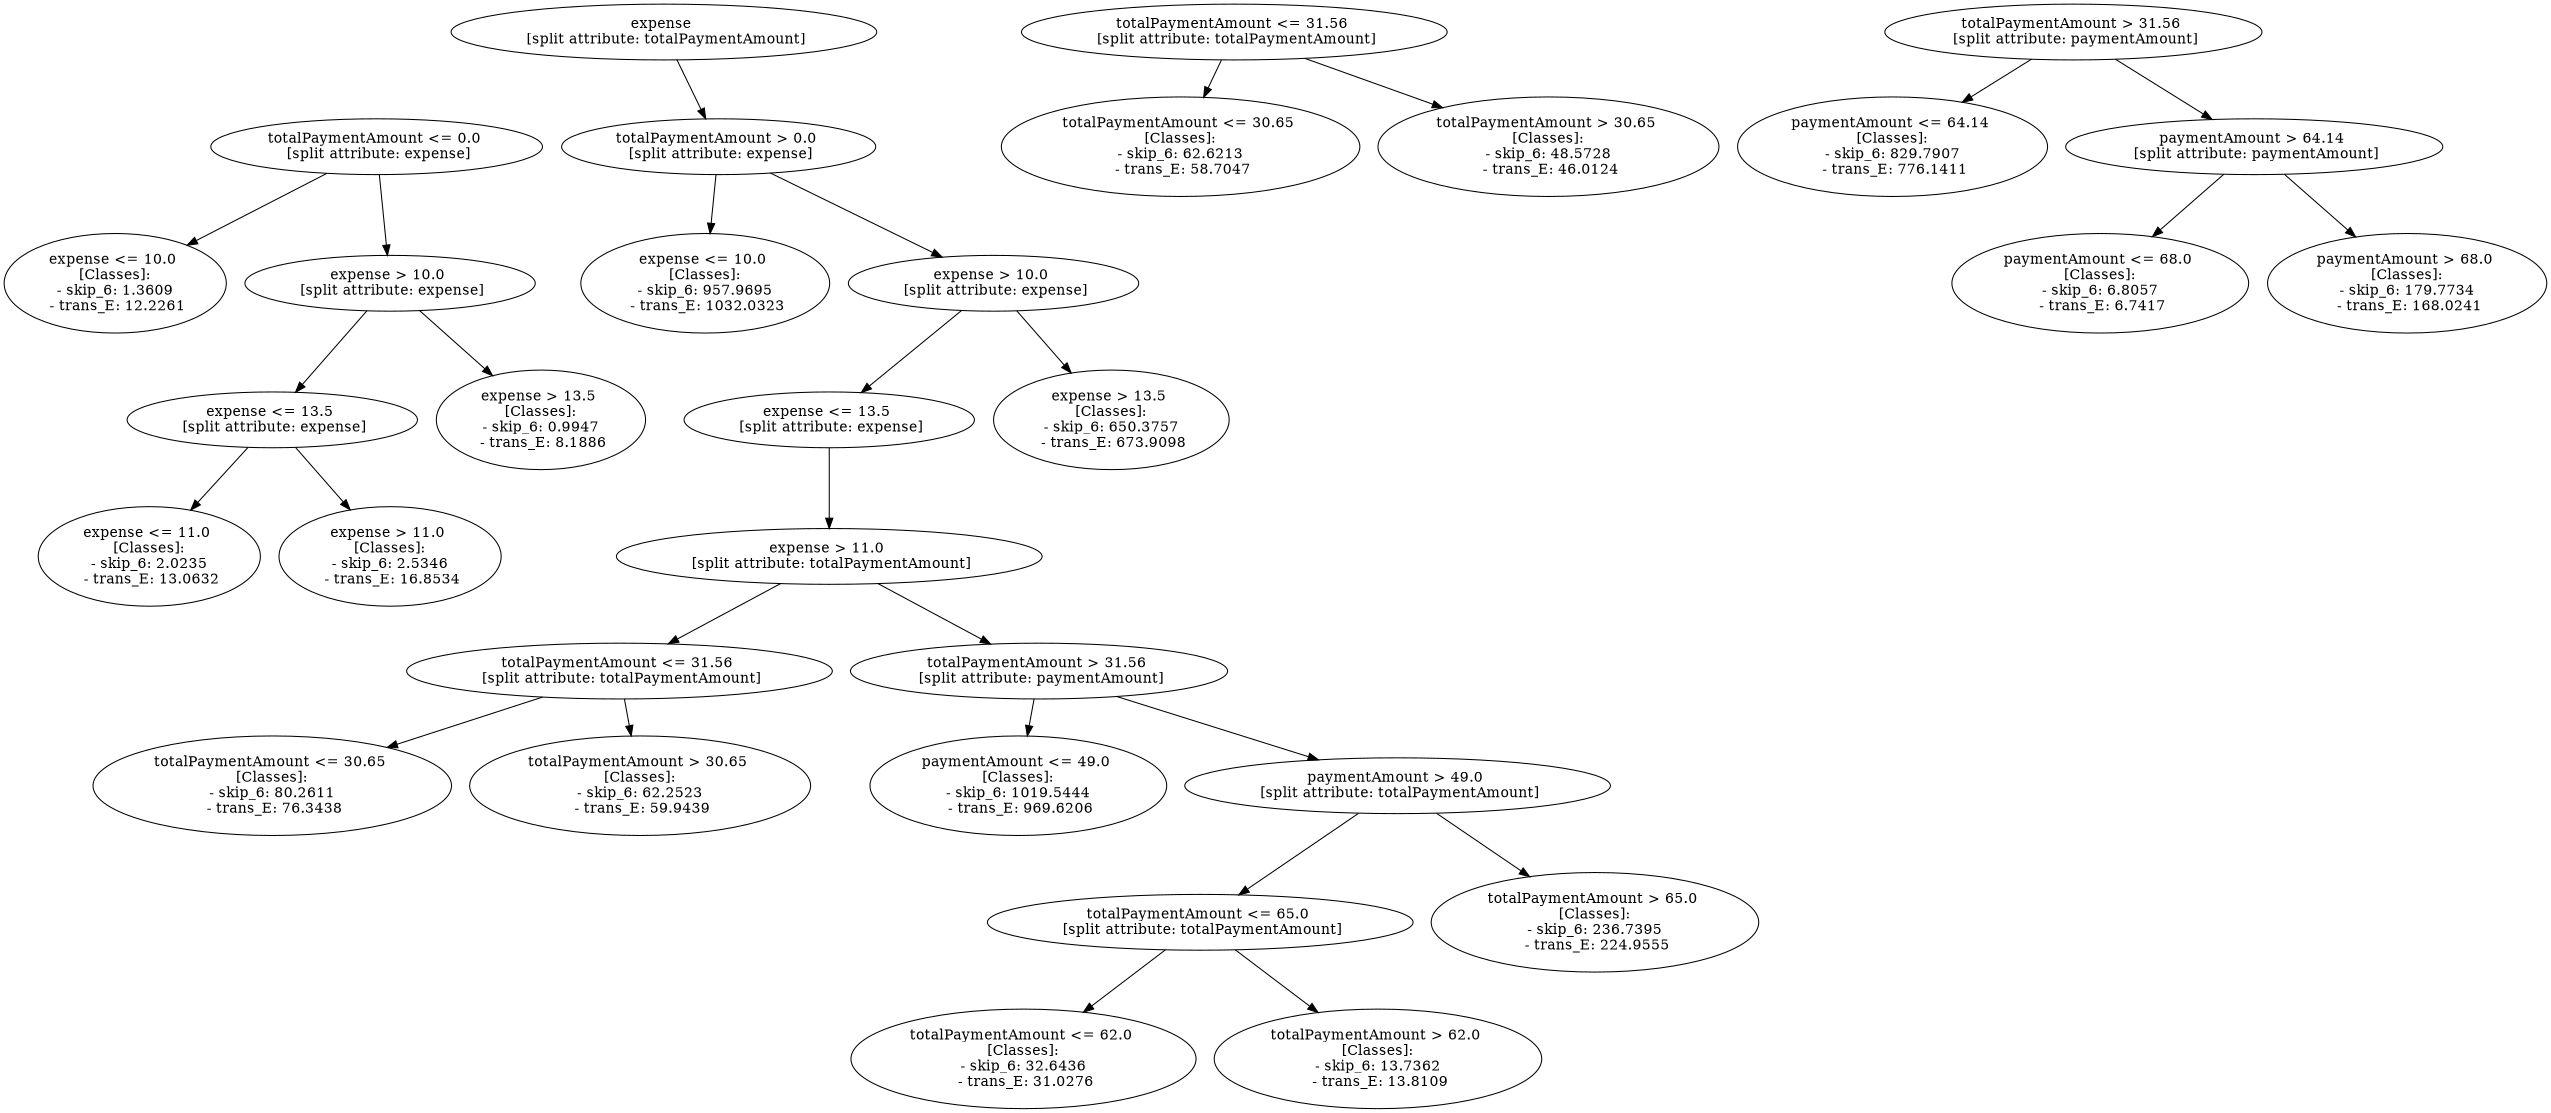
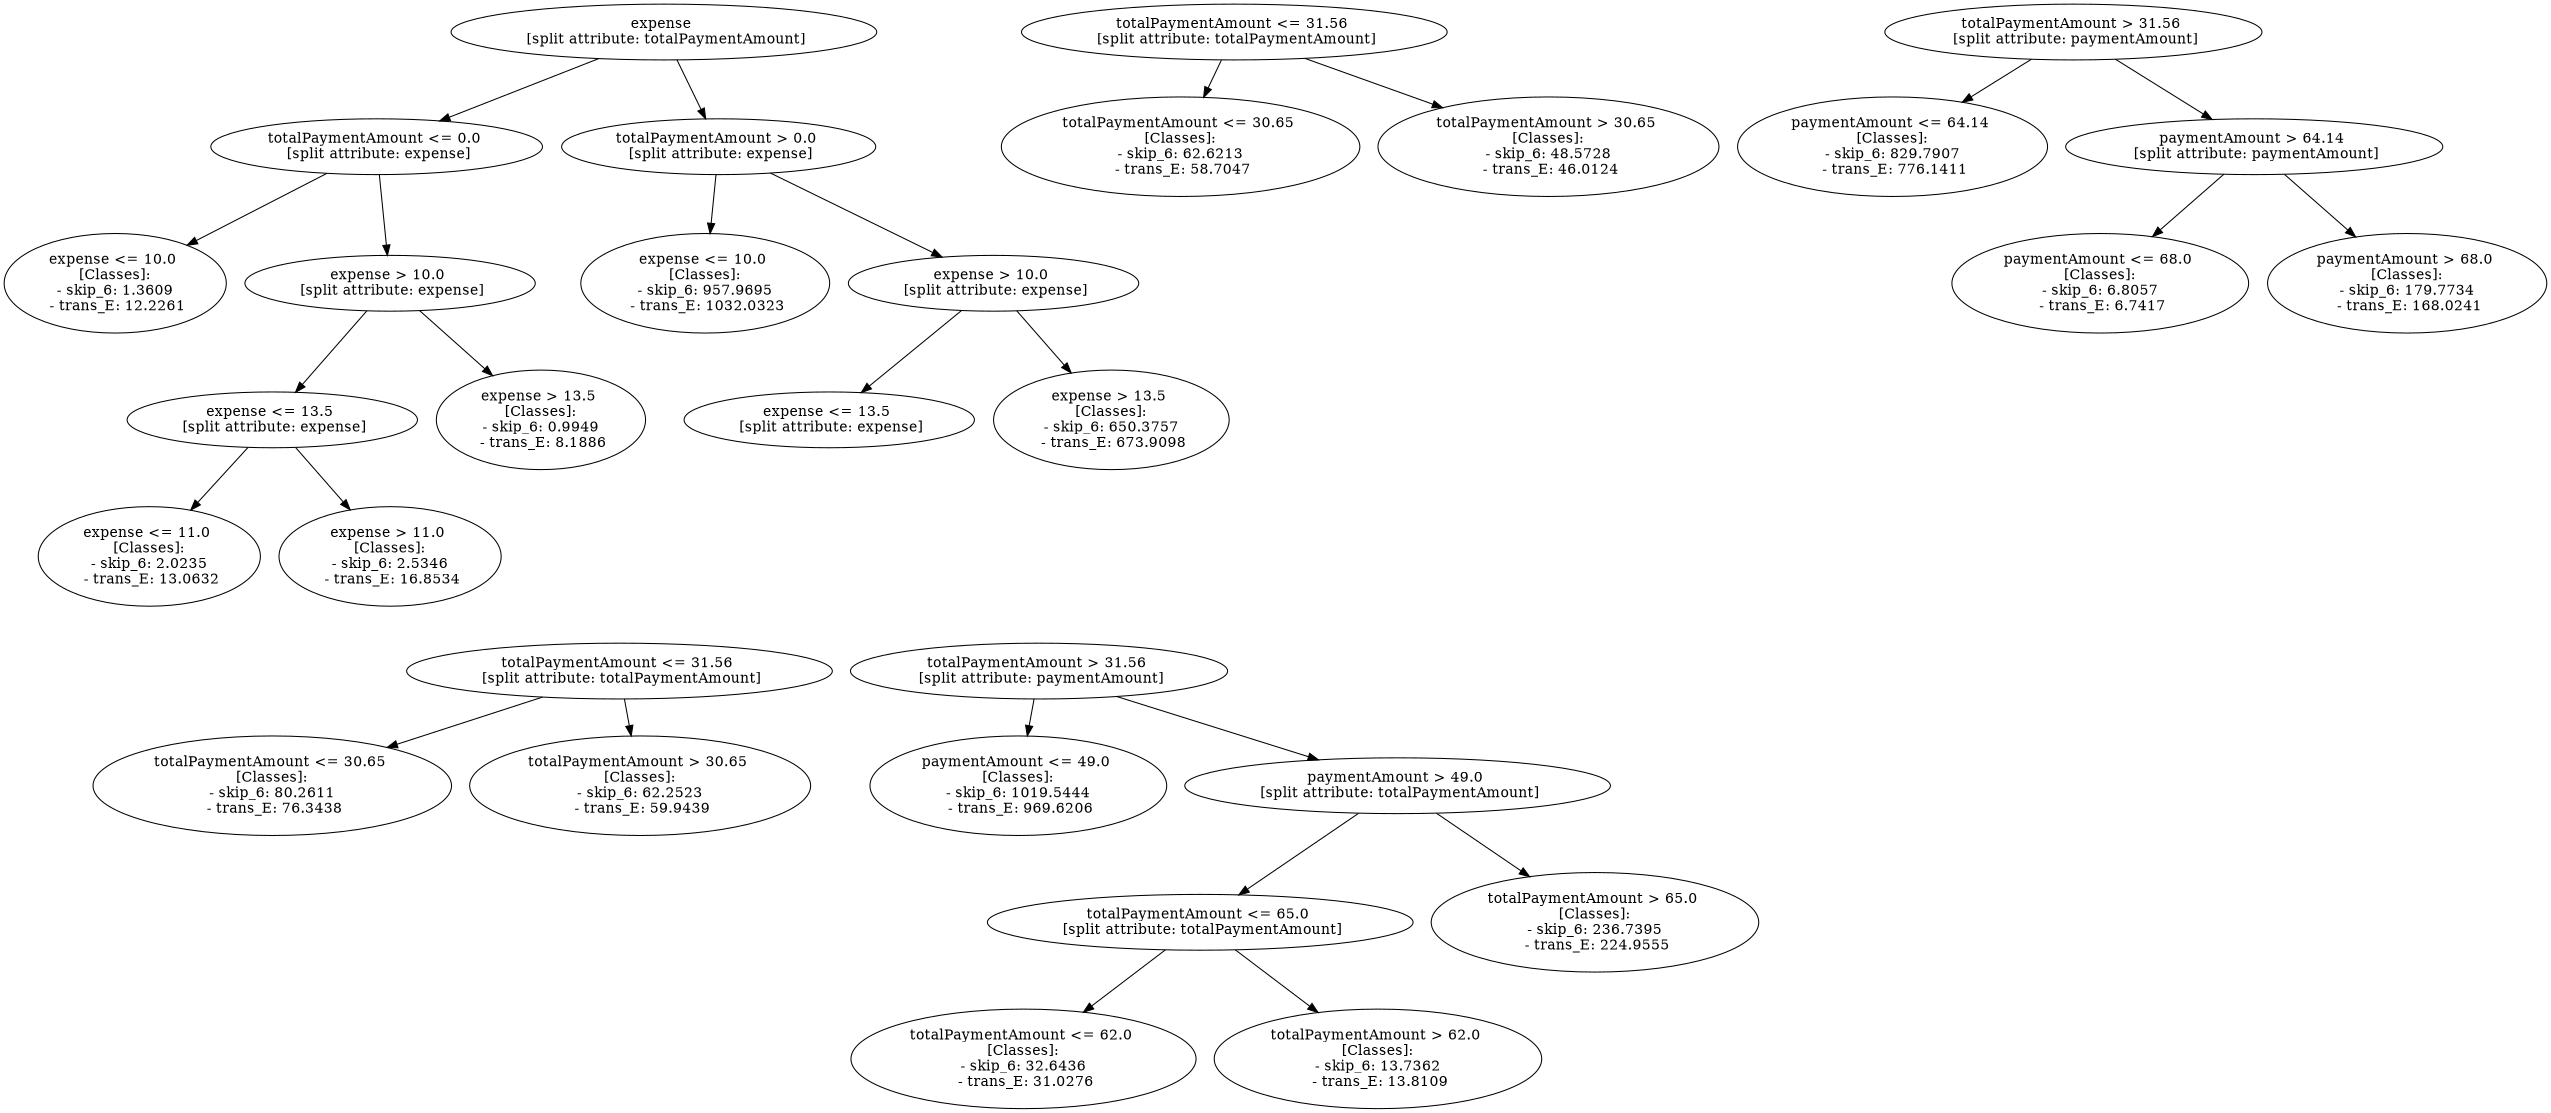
edge "expense [split attribute: totalPaymentAmount]" -> "totalPaymentAmount <= 0.0 [split attribute: expense]": added
node "expense > 13.5 [Classes]: - skip_6: 0.9947 - trans_E: 8.1886": label "expense > 13.5 [Classes]: - skip_6: 0.9947 - trans_E: 8.1886" -> "expense > 13.5 [Classes]: - skip_6: 0.9949 - trans_E: 8.1886"
node "expense > 11.0 [split attribute: totalPaymentAmount]": removed
